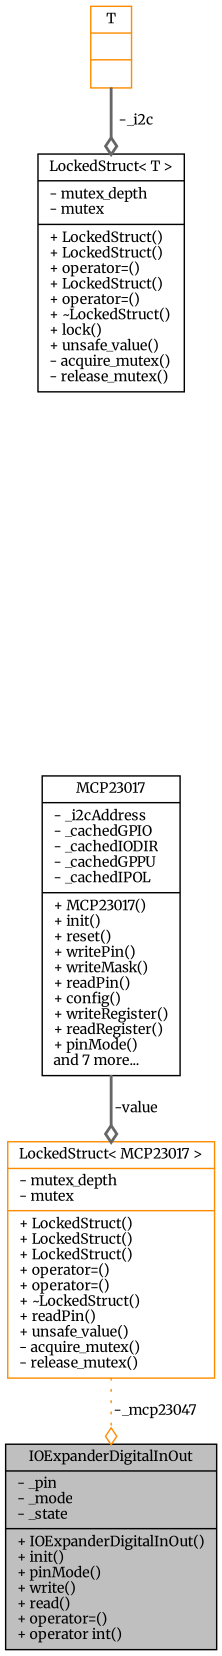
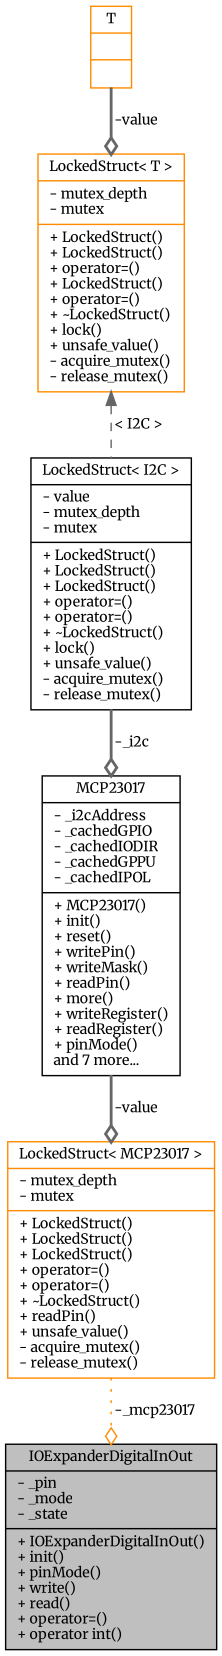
edge "T" -> "LockedStruct< T >": label " -_i2c" -> " -value"
node "LockedStruct< T >": color black -> darkorange
node "LockedStruct< I2C >": added
node "MCP23017": text "+ config()" -> "+ more()"
edge "LockedStruct< MCP23017 >" -> "IOExpanderDigitalInOut": label " -_mcp23047" -> " -_mcp23017"
